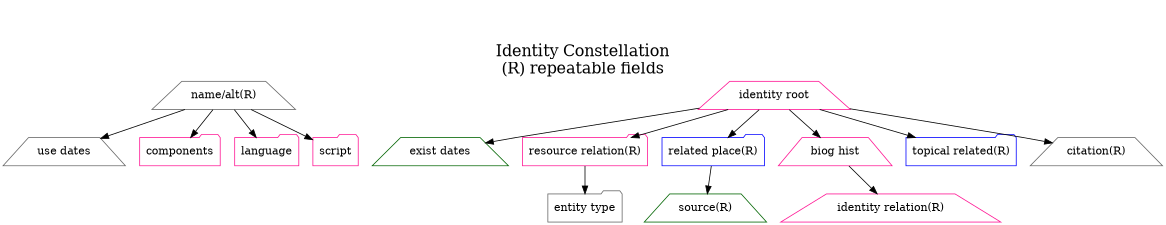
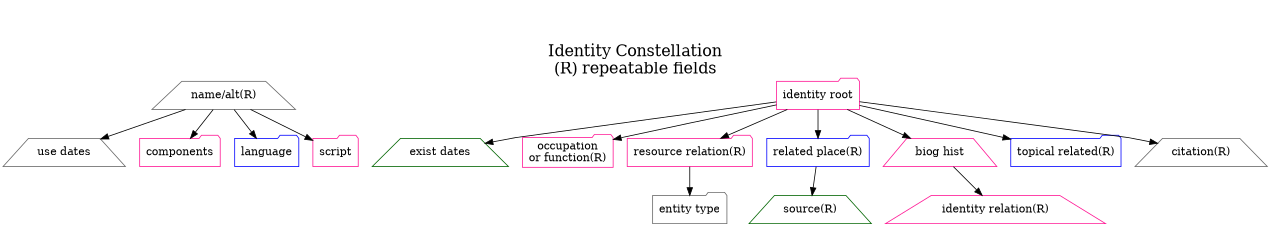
node "identity root": shape trapezium -> folder
node "language": color deeppink -> blue
node "occupation or function(R)": added
